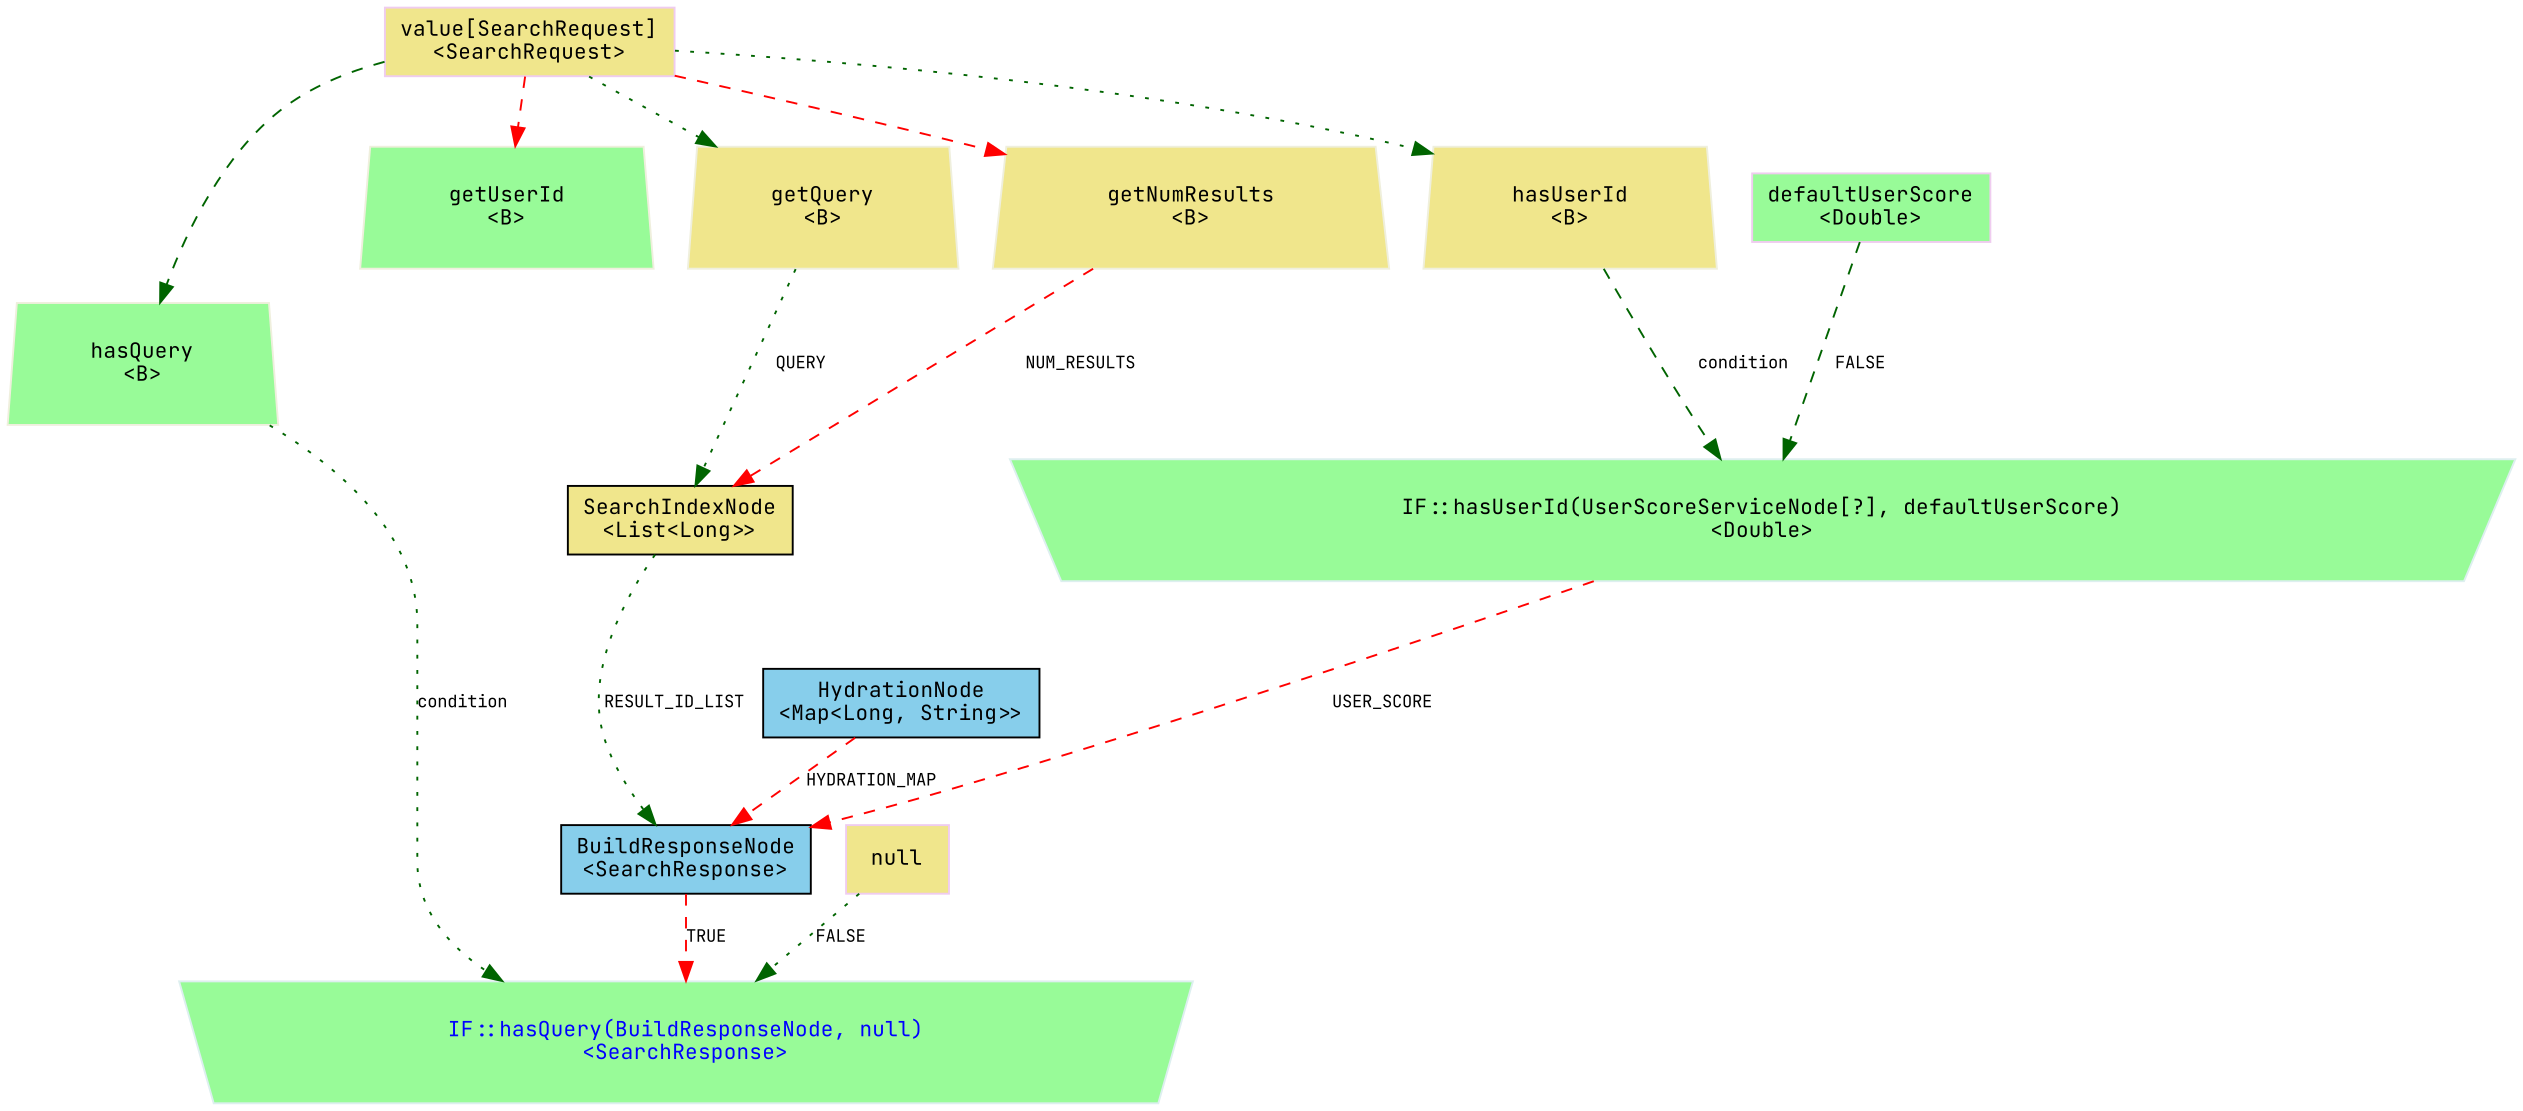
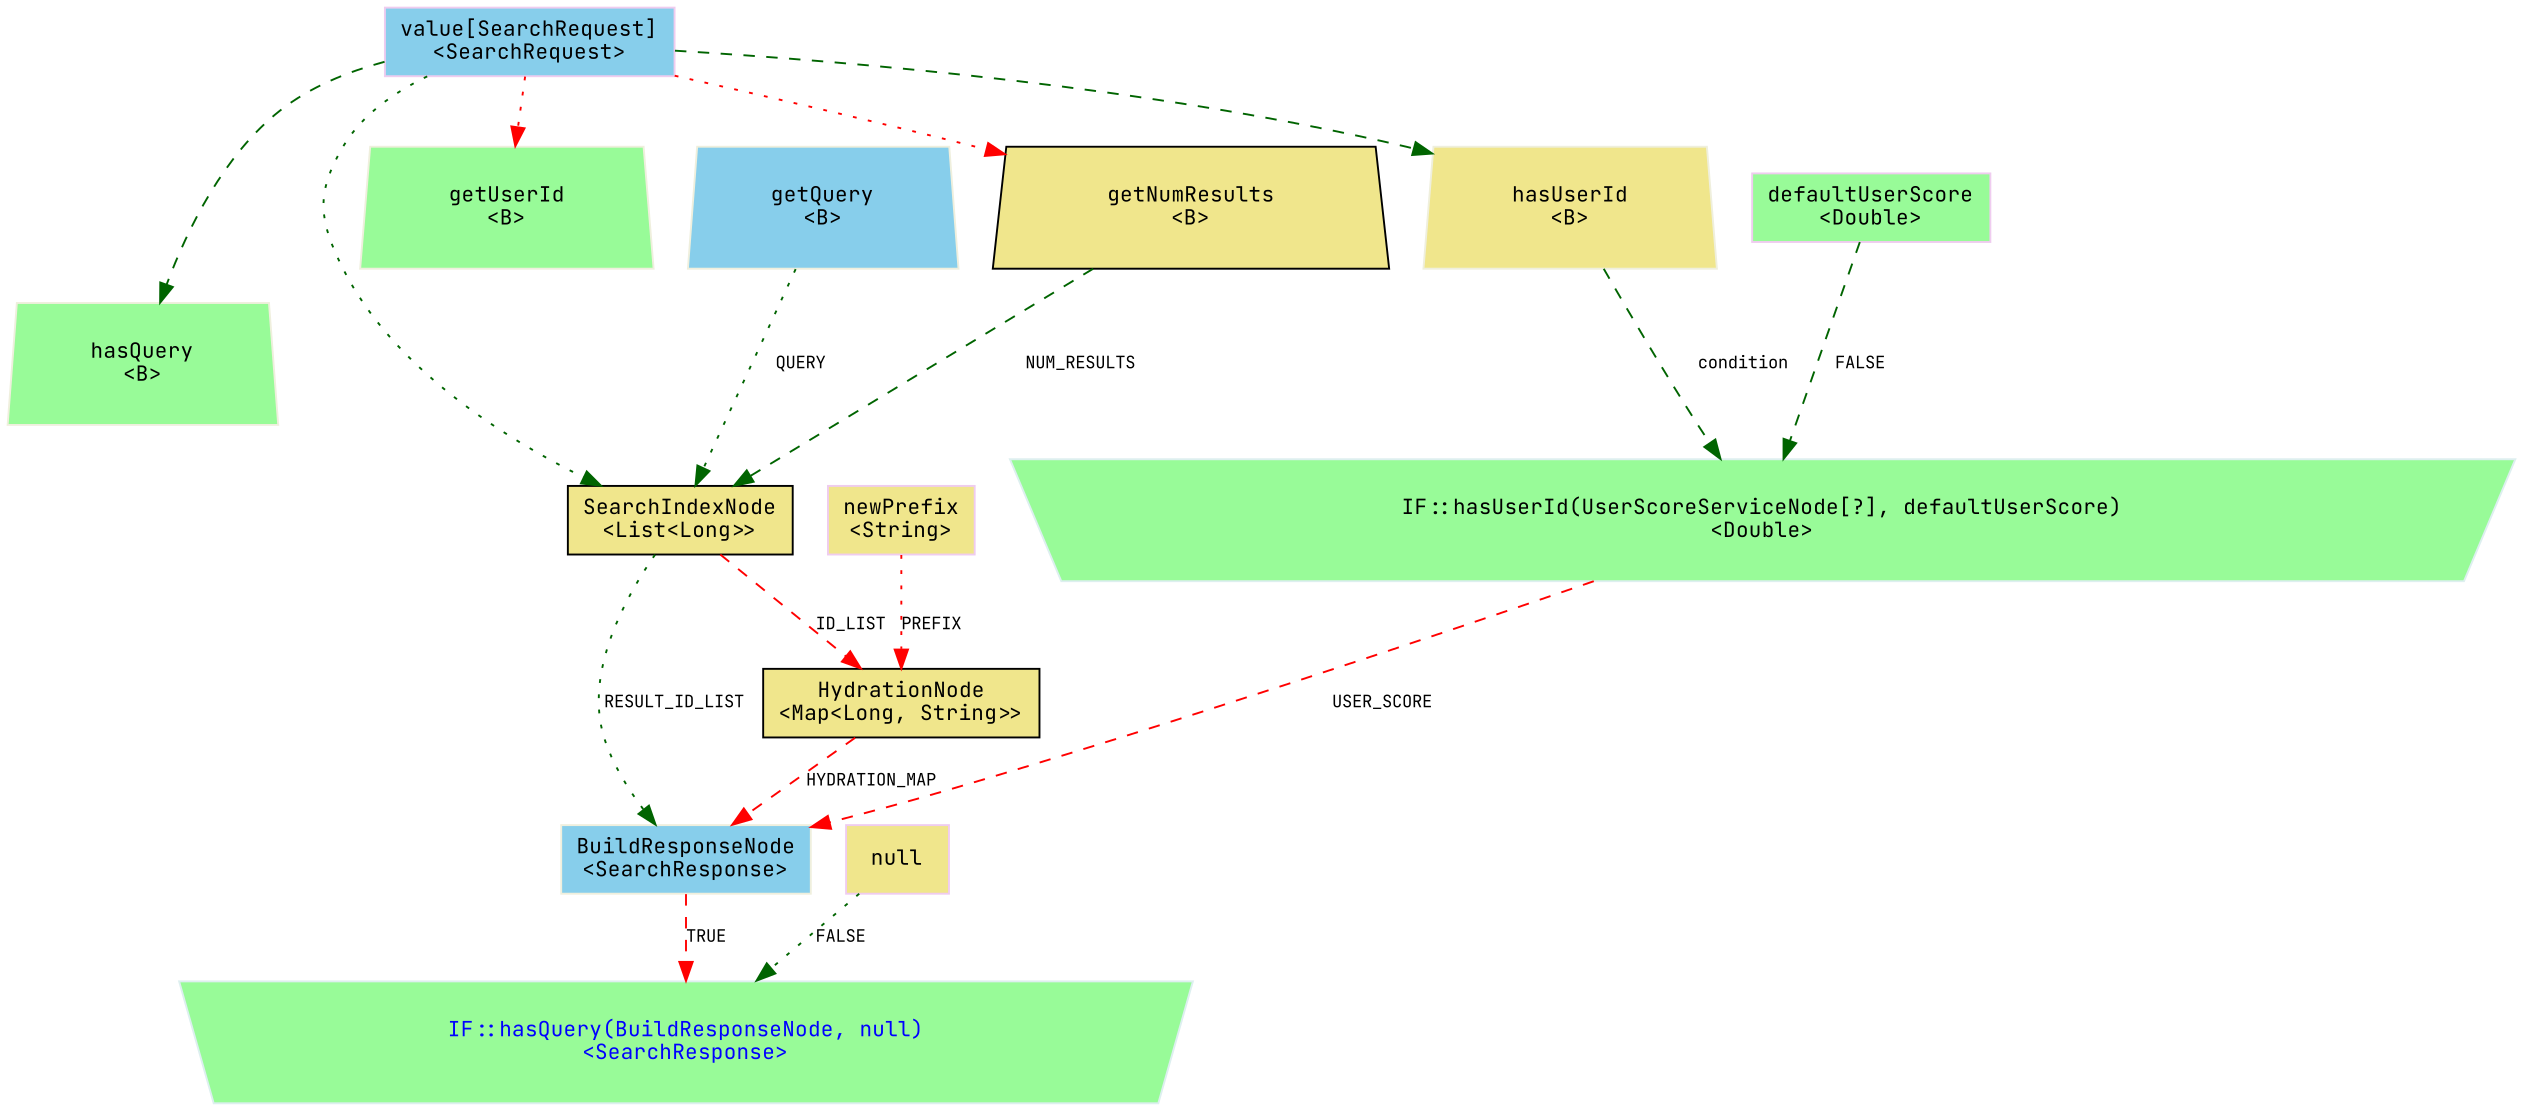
node "value[SearchRequest] <SearchRequest>": fillcolor khaki -> skyblue
edge "value[SearchRequest] <SearchRequest>" -> "hasUserId <B>": style dotted -> dashed
edge "value[SearchRequest] <SearchRequest>" -> "getUserId <B>": style dashed -> dotted
edge "value[SearchRequest] <SearchRequest>" -> "getQuery <B>": now "value[SearchRequest] <SearchRequest>" -> "SearchIndexNode <List<Long>>"
edge "value[SearchRequest] <SearchRequest>" -> "getNumResults <B>": style dashed -> dotted
node "getQuery <B>": fillcolor khaki -> skyblue
node "getNumResults <B>": color #efefdd -> black
edge "getNumResults <B>" -> "SearchIndexNode <List<Long>>": color red -> darkgreen
node "newPrefix <String>": added
edge "SearchIndexNode <List<Long>>" -> "HydrationNode <Map<Long, String>>": added, label "ID_LIST"
edge "hasQuery <B>" -> "IF::hasQuery(BuildResponseNode, null) <SearchResponse>": removed, label "condition"
node "HydrationNode <Map<Long, String>>": fillcolor skyblue -> khaki
node "BuildResponseNode <SearchResponse>": color black -> #efefdd
